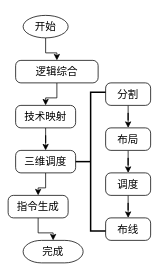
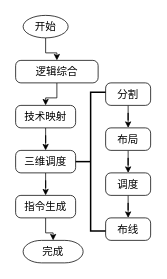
node "指令生成": moved (38, 207) -> (45, 207)
